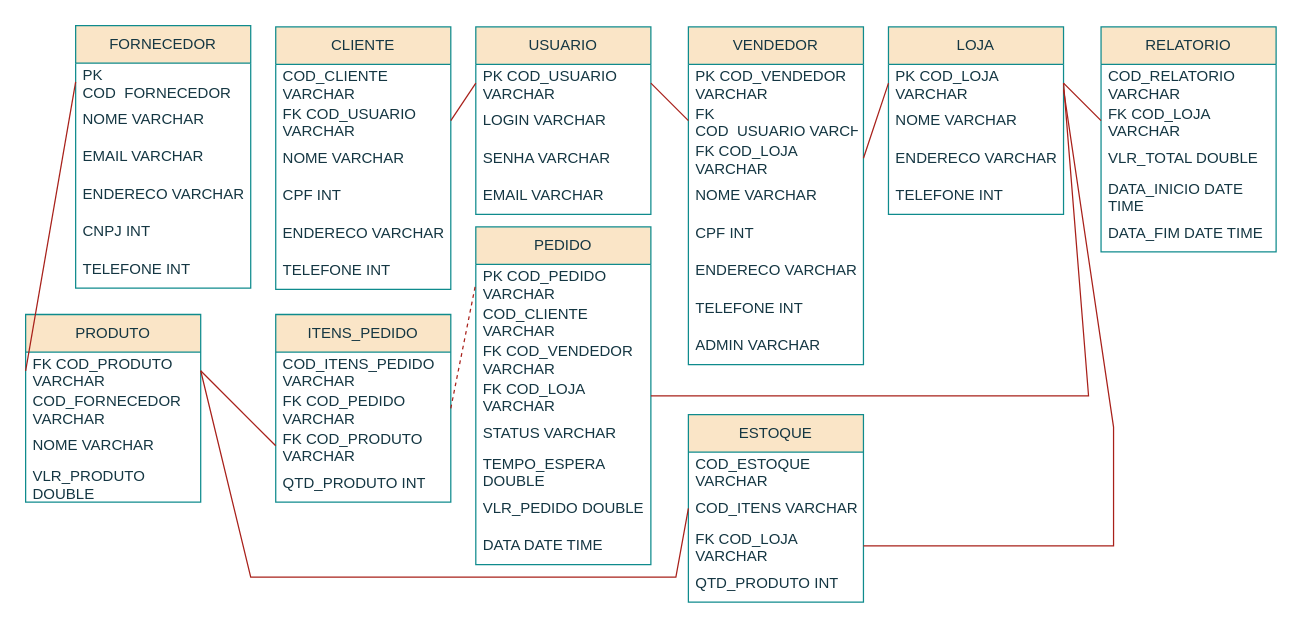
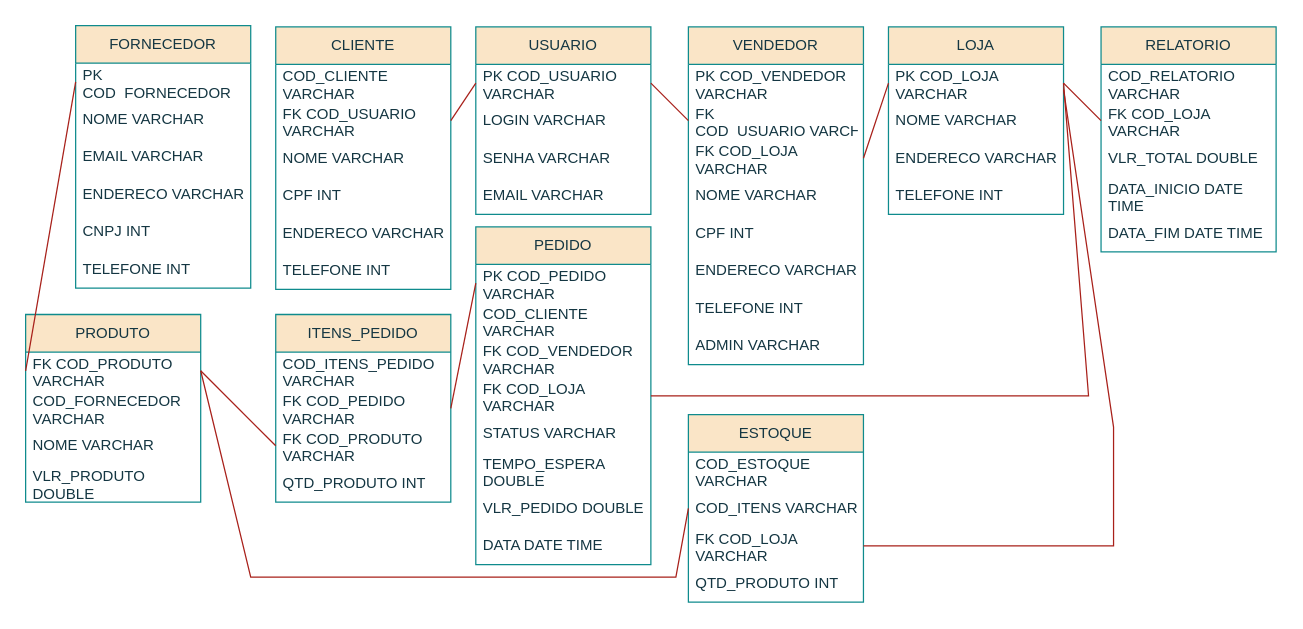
edge "PK COD_PEDIDO VARCHAR" -- "FK COD_PEDIDO VARCHAR": style dashed -> solid
